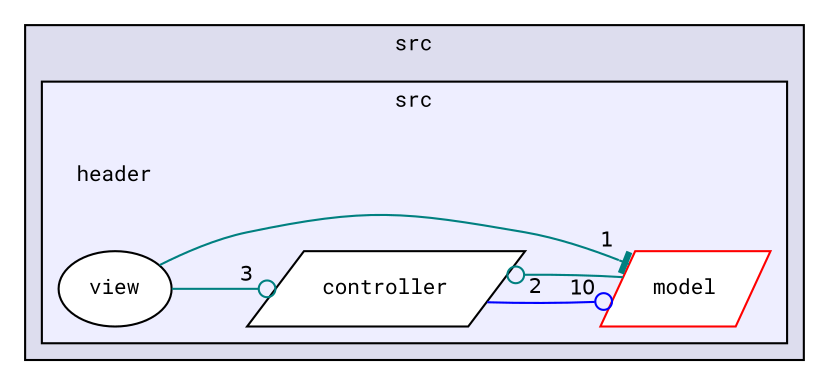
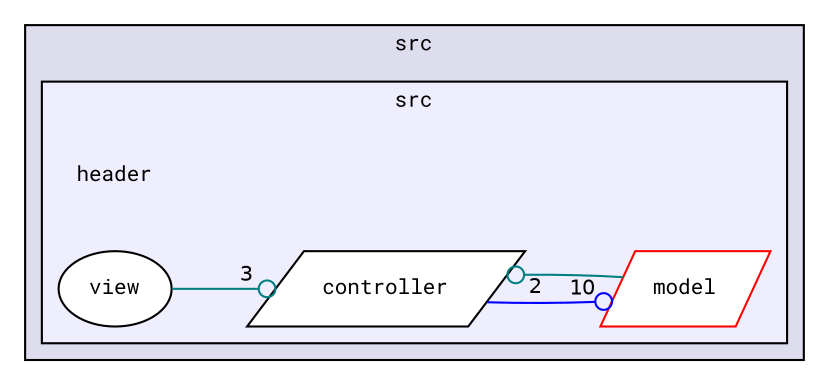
edge "view" -> "model": removed
